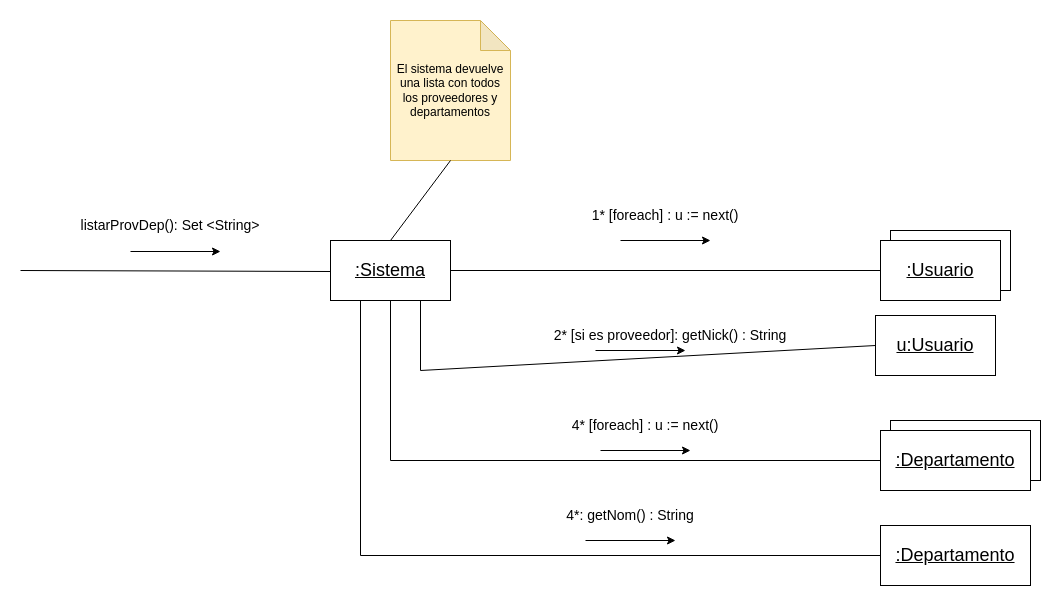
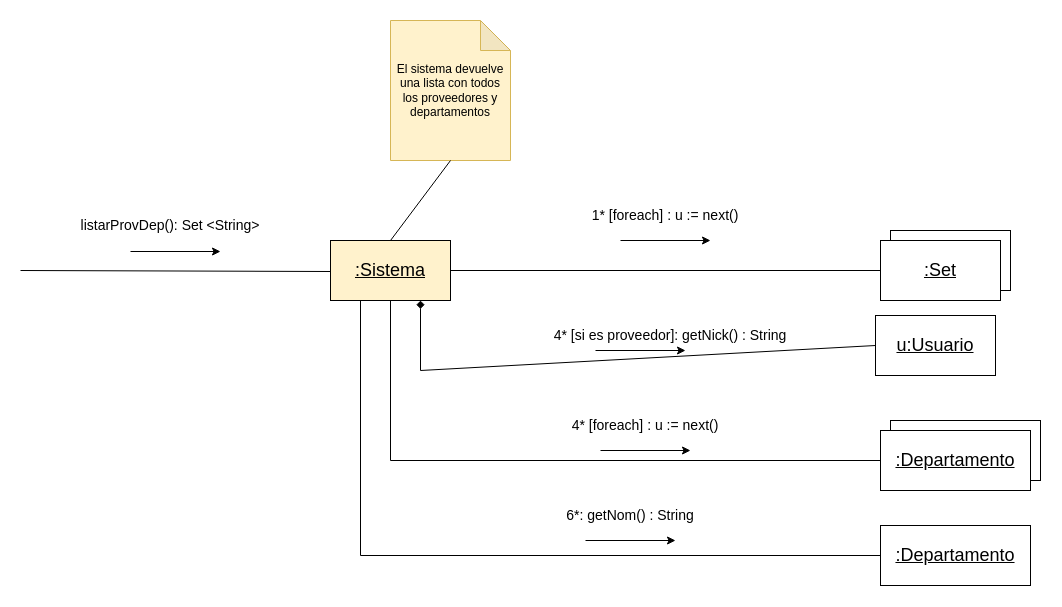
node ":Sistema": fillcolor #ffffff -> #fff2cc
node ":Usuario": label ":Usuario" -> ":Set"
edge ":Sistema" -- "u:Usuario": arrowhead none -> diamond
node "2* [si es proveedor]: getNick() : String": label "2* [si es proveedor]: getNick() : String" -> "4* [si es proveedor]: getNick() : String"
node "4*: getNom() : String": label "4*: getNom() : String" -> "6*: getNom() : String"
